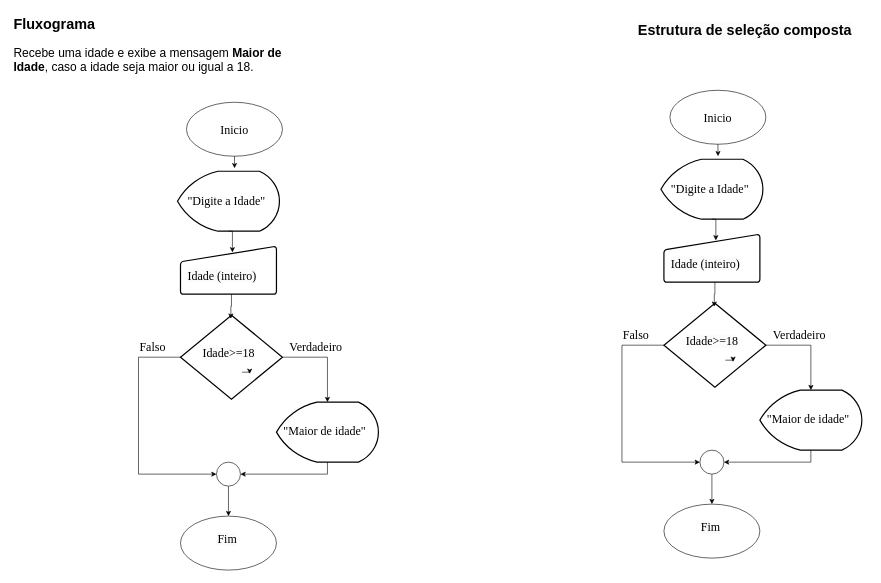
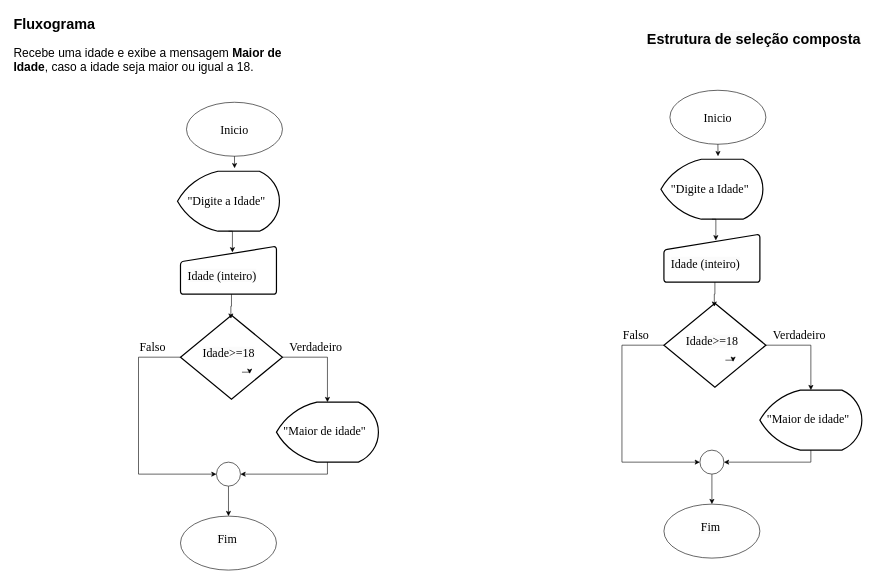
node "Estrutura de seleção composta": moved (745, 39) -> (754, 48)
